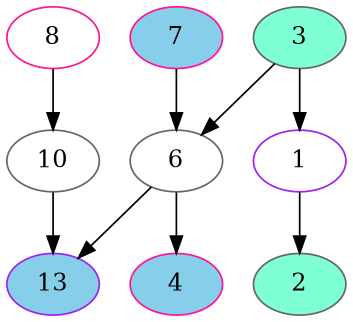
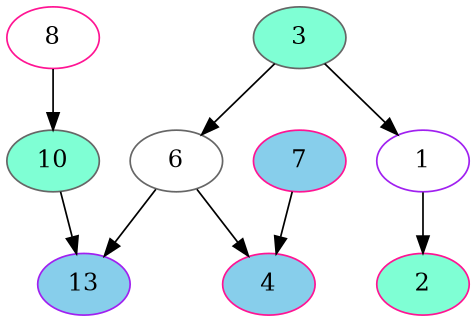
edge "7" -> "6": now "7" -> "4"
node "10": fillcolor white -> aquamarine
node "2": color gray40 -> deeppink
